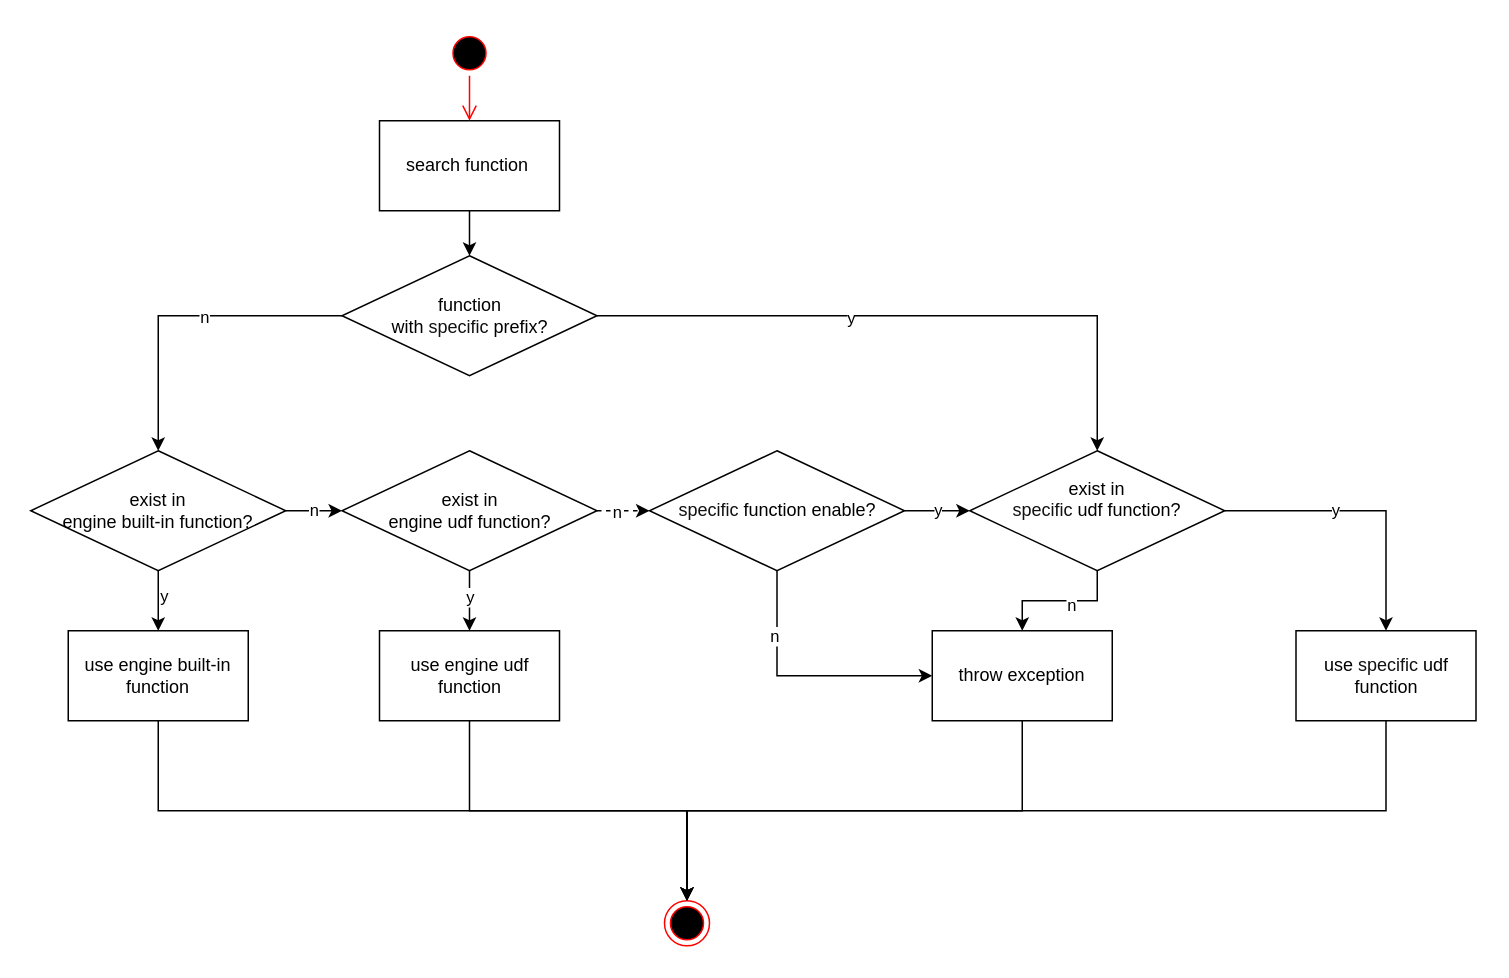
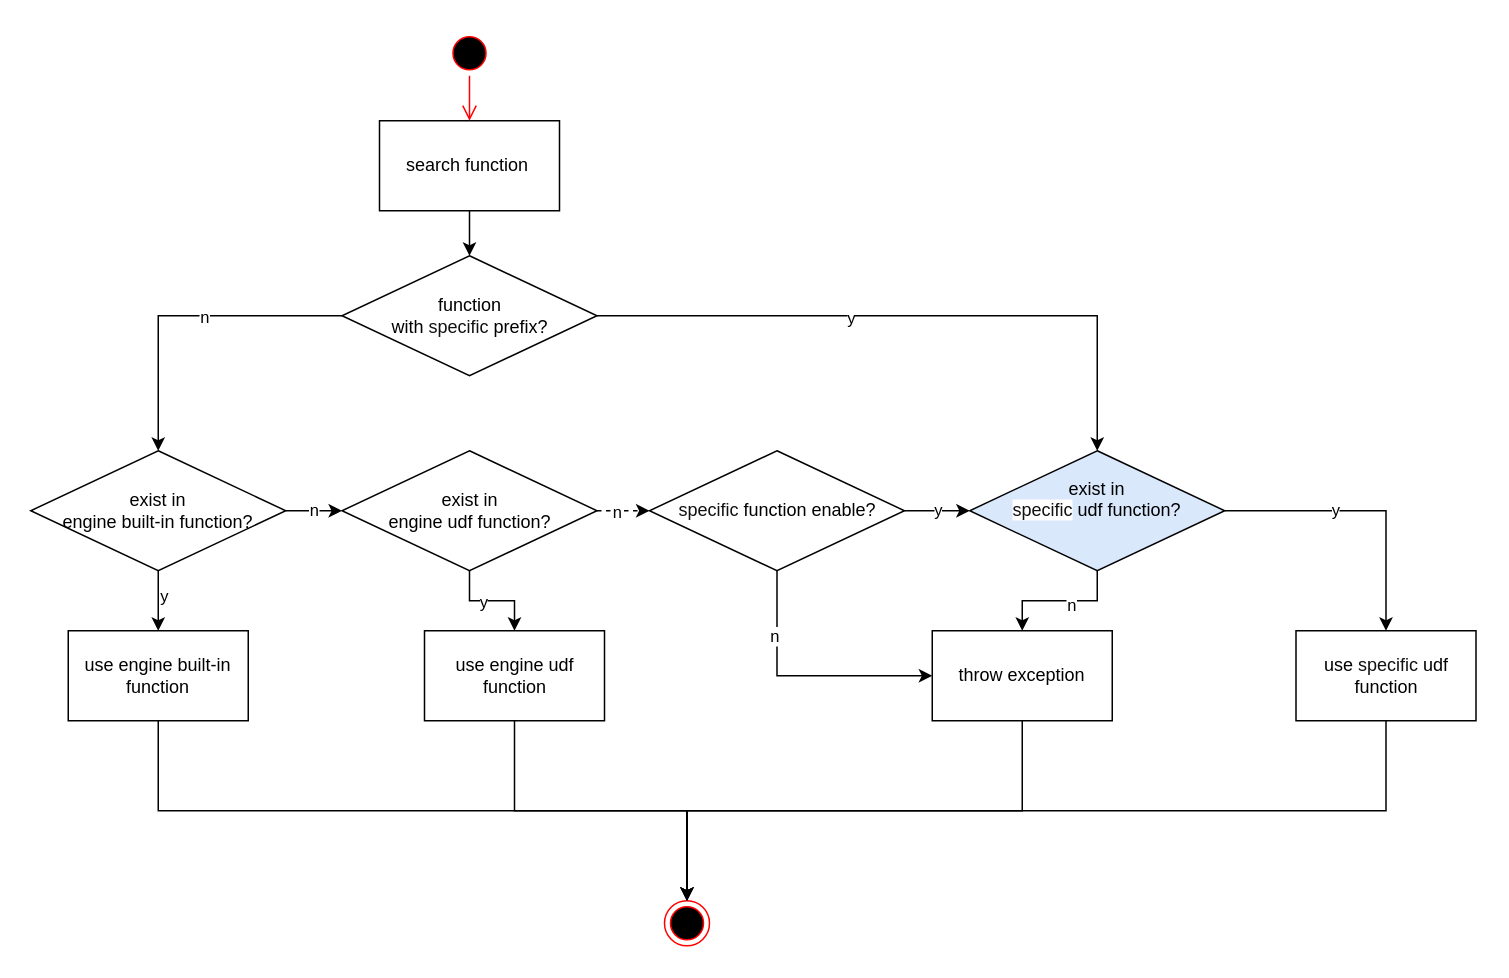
node "exist inspecific udf function?": fillcolor #ffffff -> #dae8fc
node "use engine udf function": moved (470, 676) -> (515, 676)
